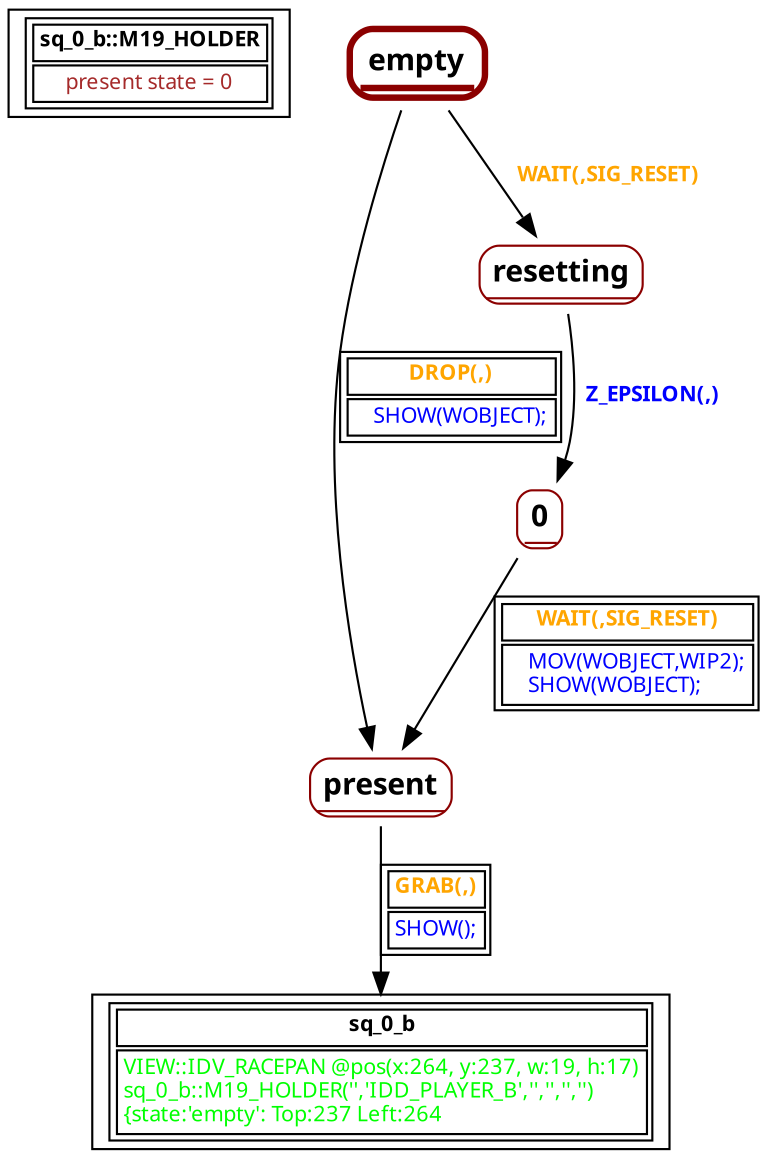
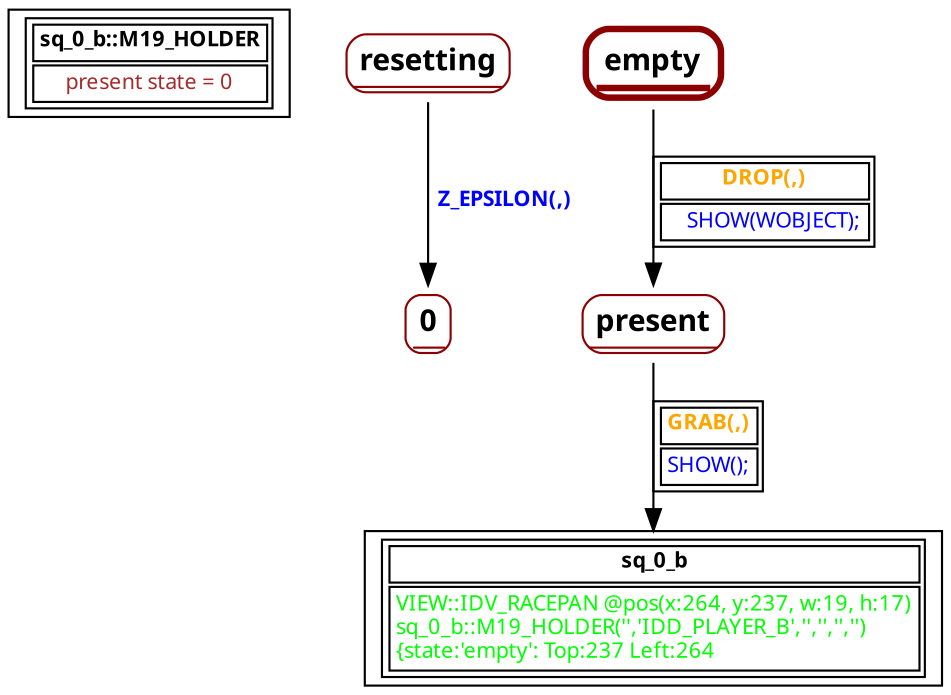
edge "empty" -> "resetting": removed, label "WAIT(,SIG_RESET)"
edge "0" -> "present": removed, label "WAIT(,SIG_RESET) MOV(WOBJECT,WIP2); SHOW(WOBJECT);"
